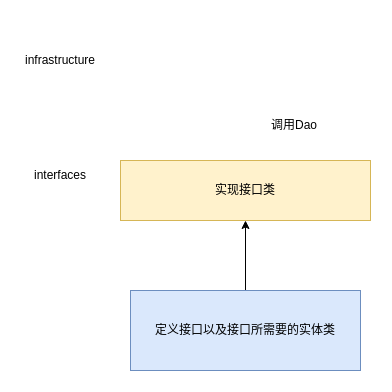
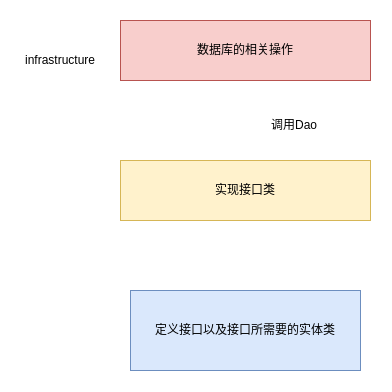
node "数据库的相关操作": added
node "interfaces": removed
edge "定义接口以及接口所需要的实体类" -> "实现接口类": removed
